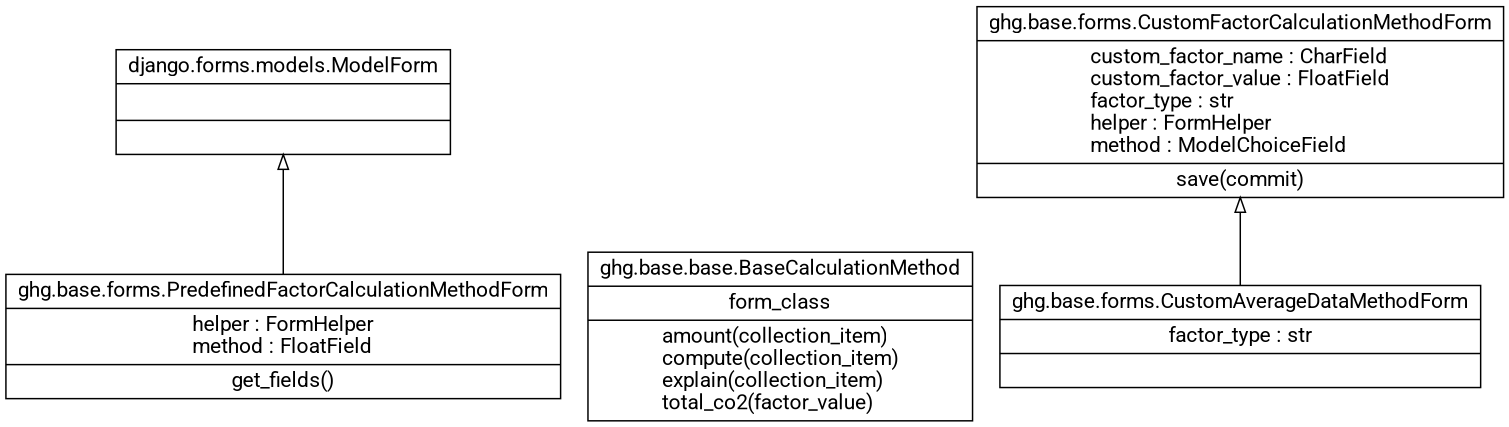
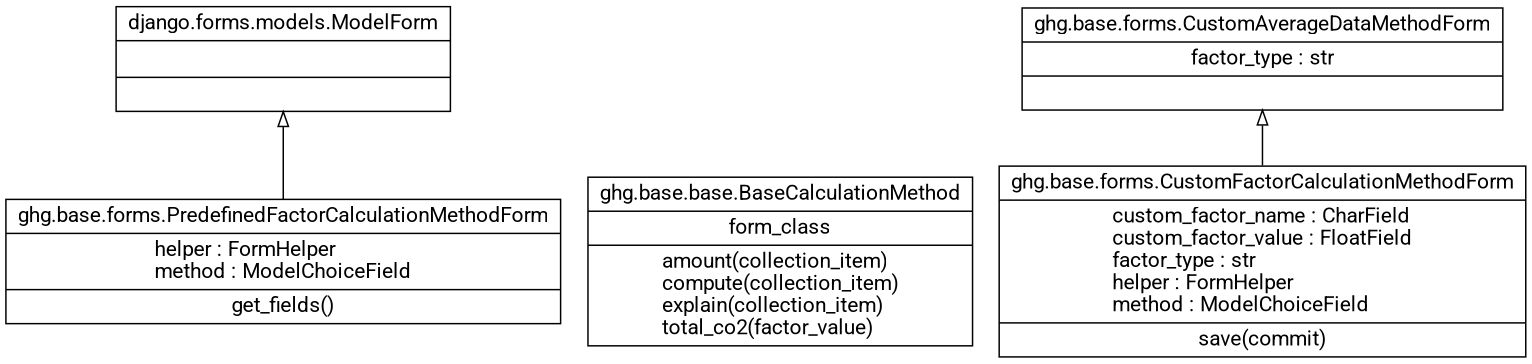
edge "ghg.base.forms.CustomAverageDataMethodForm" -> "ghg.base.forms.CustomFactorCalculationMethodForm": reversed
node "ghg.base.forms.PredefinedFactorCalculationMethodForm": text "method : FloatField" -> "method : ModelChoiceField"
